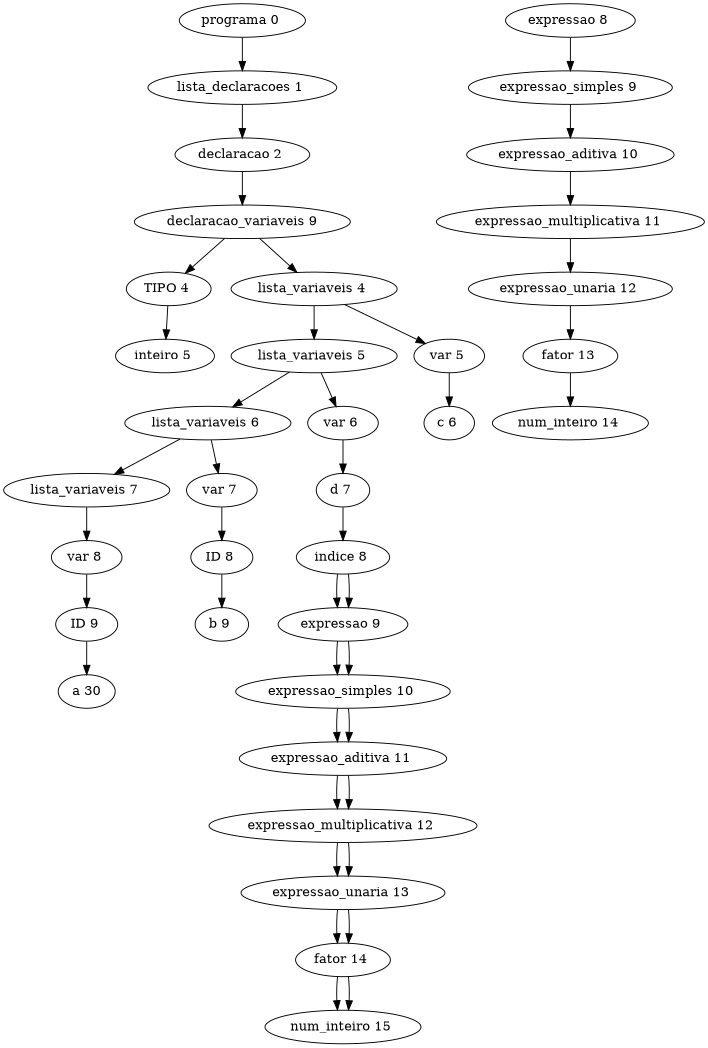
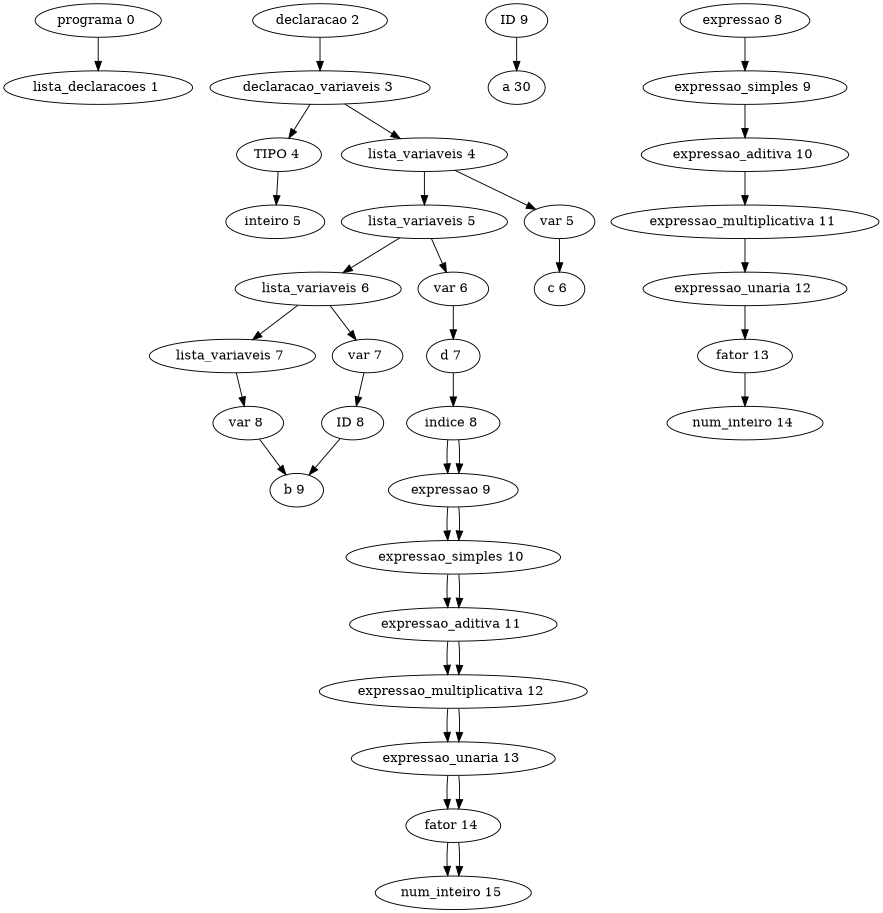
edge "lista_declaracoes 1" -> "declaracao 2": removed
node "declaracao_variaveis 9": label "declaracao_variaveis 9" -> "declaracao_variaveis 3"
edge "var 8" -> "ID 9": now "var 8" -> "b 9"
